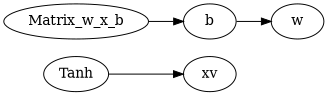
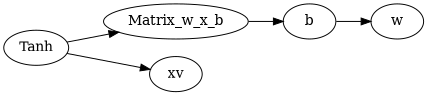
edge "Tanh" -> "Matrix_w_x_b": added
